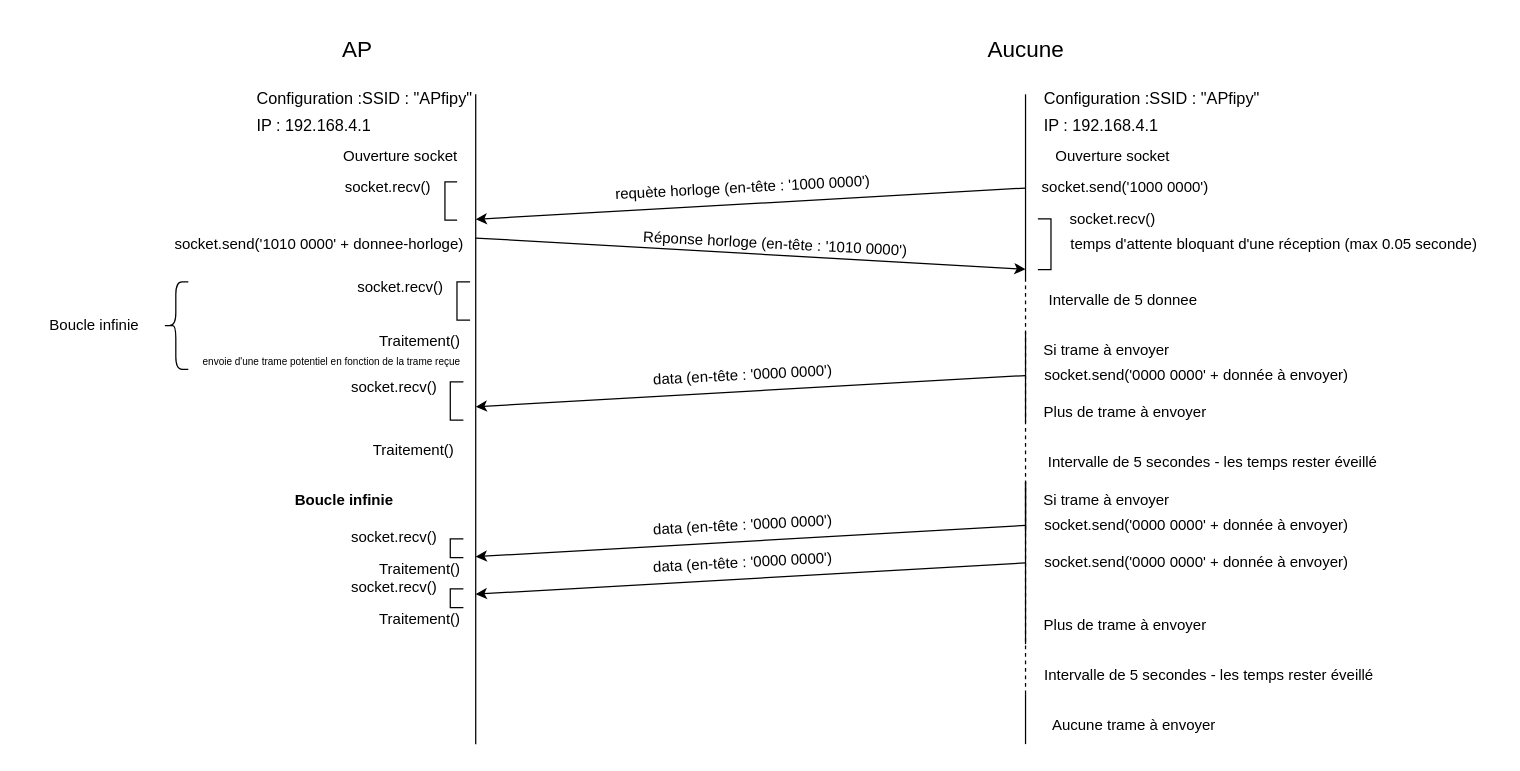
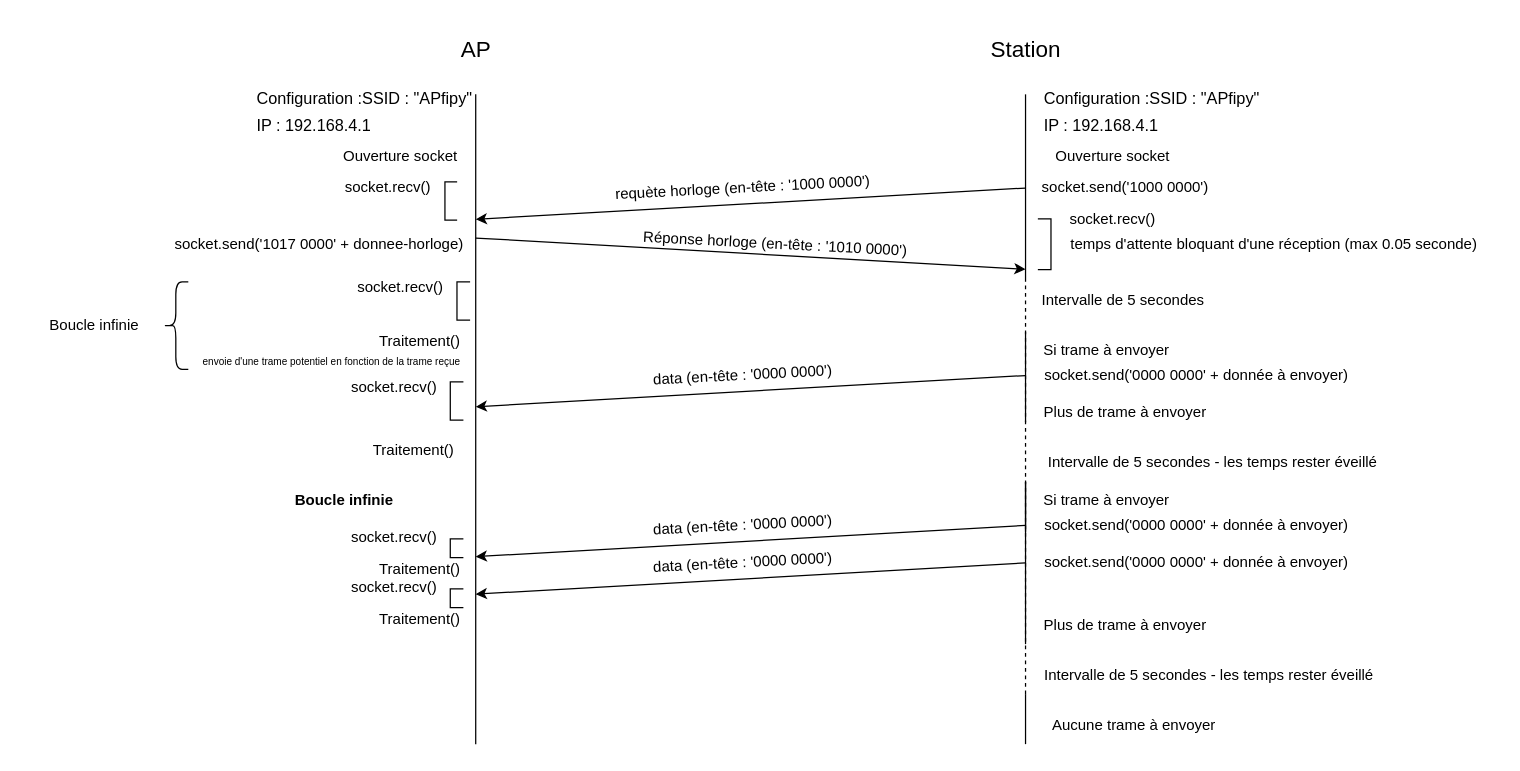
node "AP": moved (357, 51) -> (476, 51)
node "Aucune": label "Aucune" -> "Station"
node "socket.send('1010 0000' + donnee-horloge)": label "socket.send('1010 0000' + donnee-horloge)" -> "socket.send('1017 0000' + donnee-horloge)"
node "Intervalle de 5 donnee": label "Intervalle de 5 donnee" -> "Intervalle de 5 secondes"
